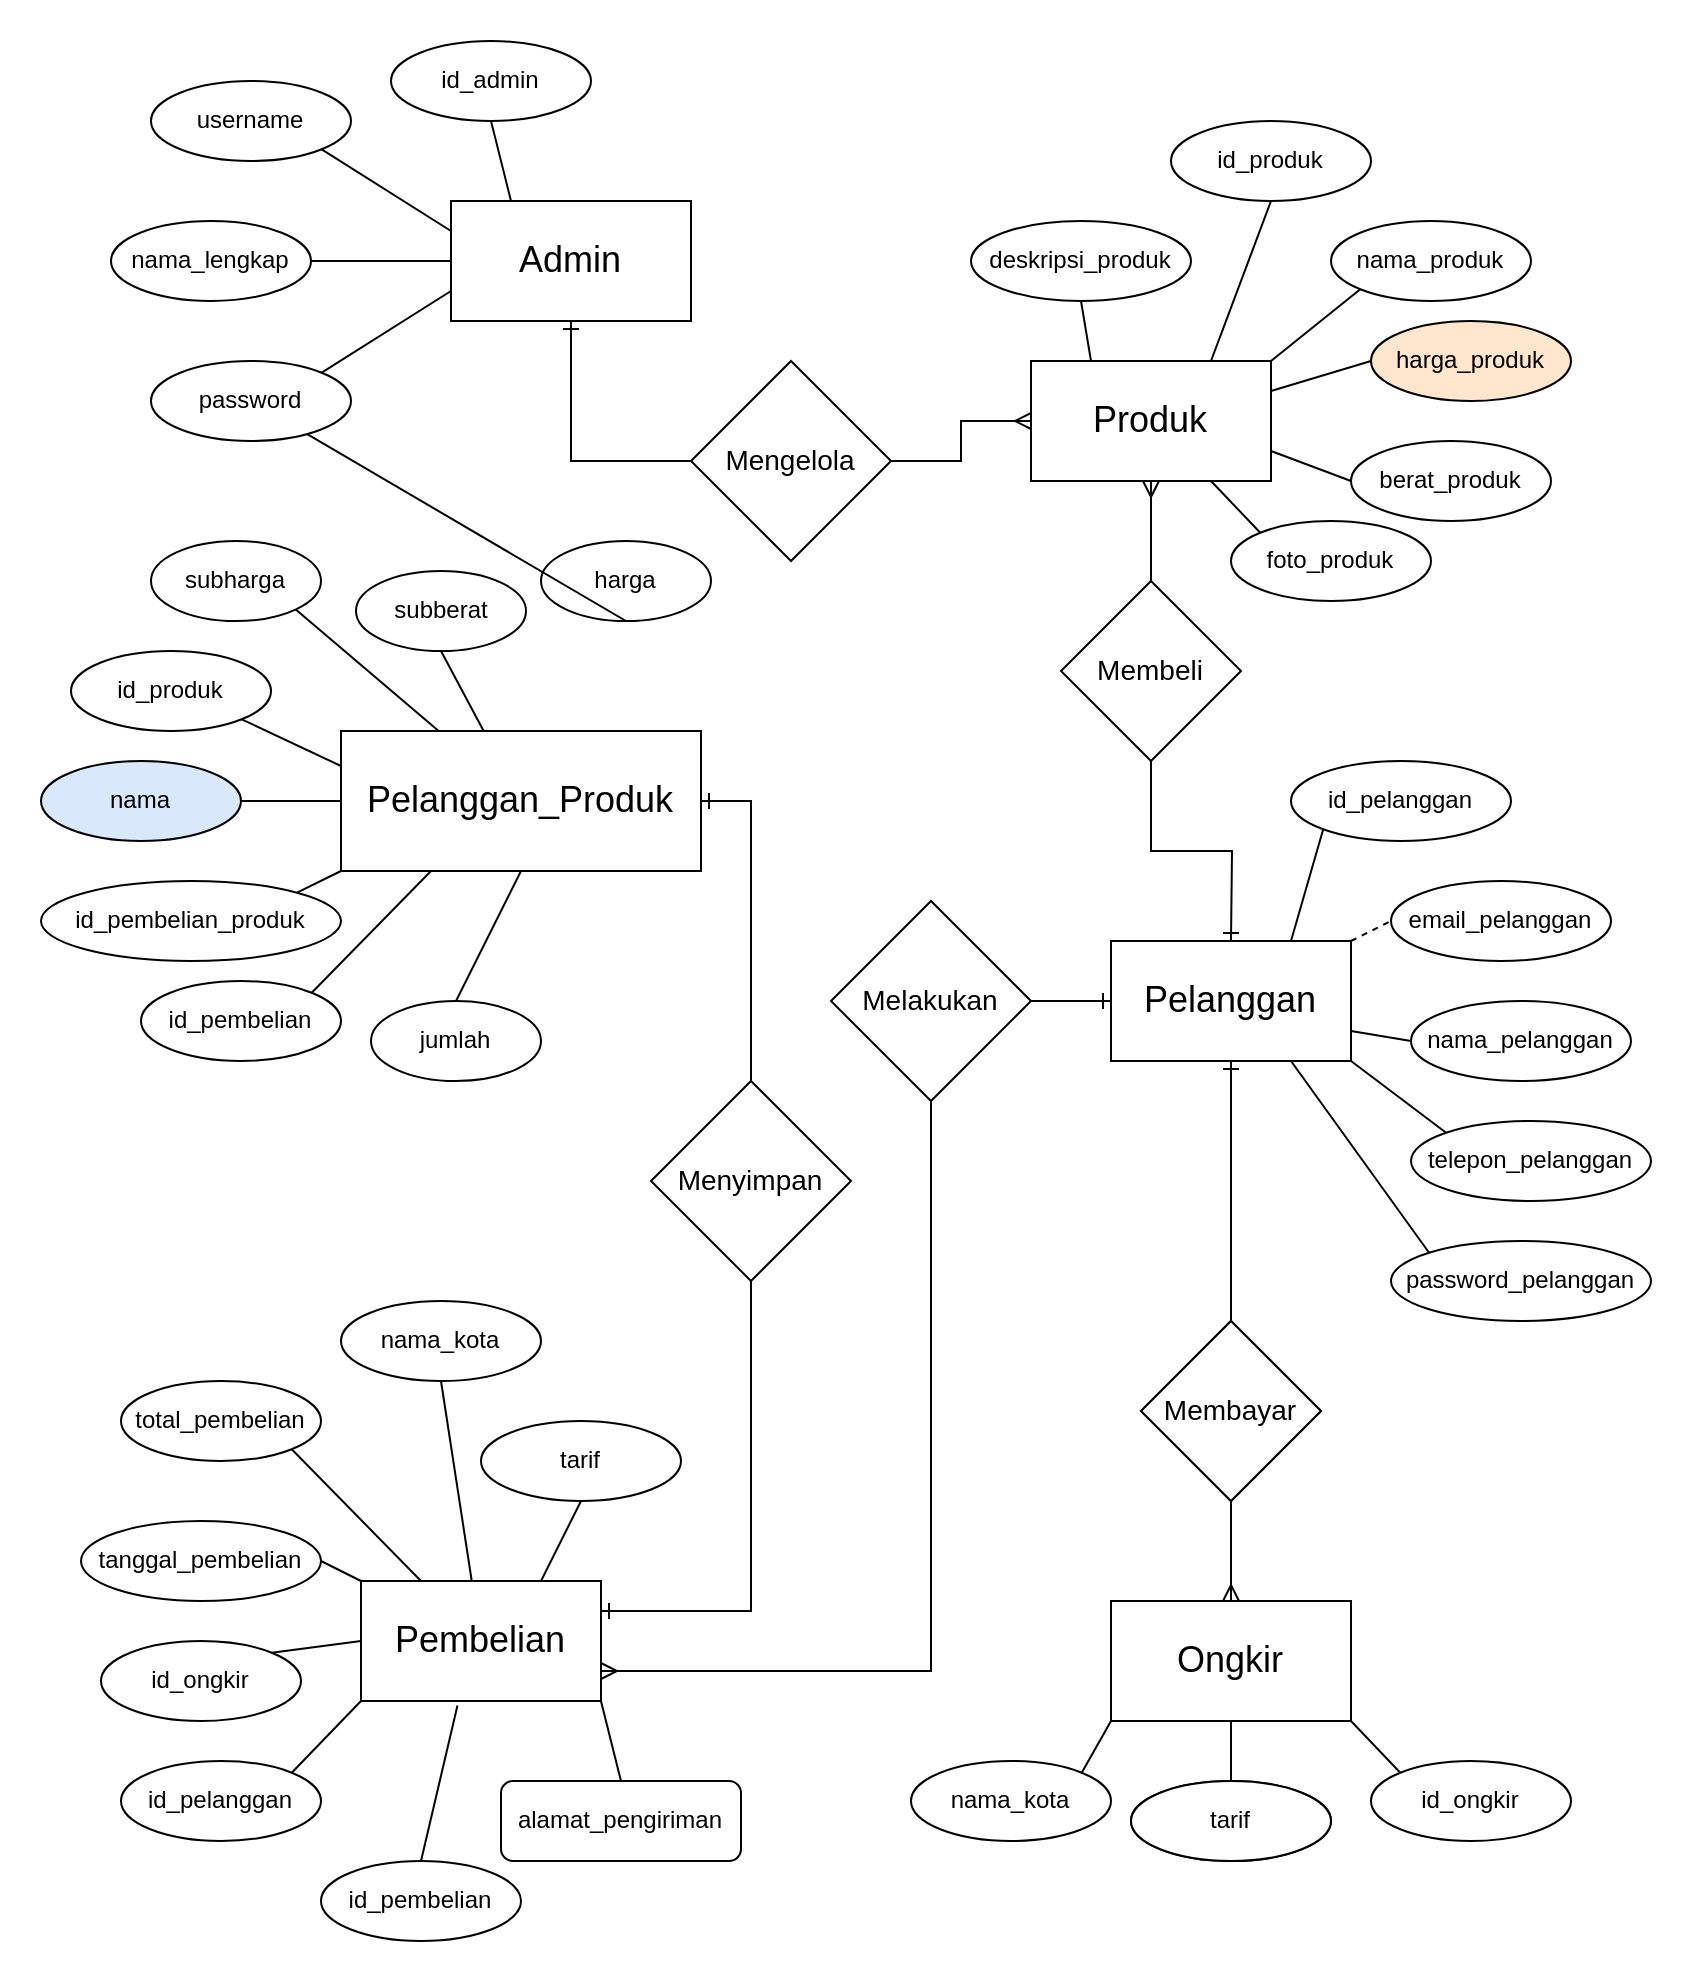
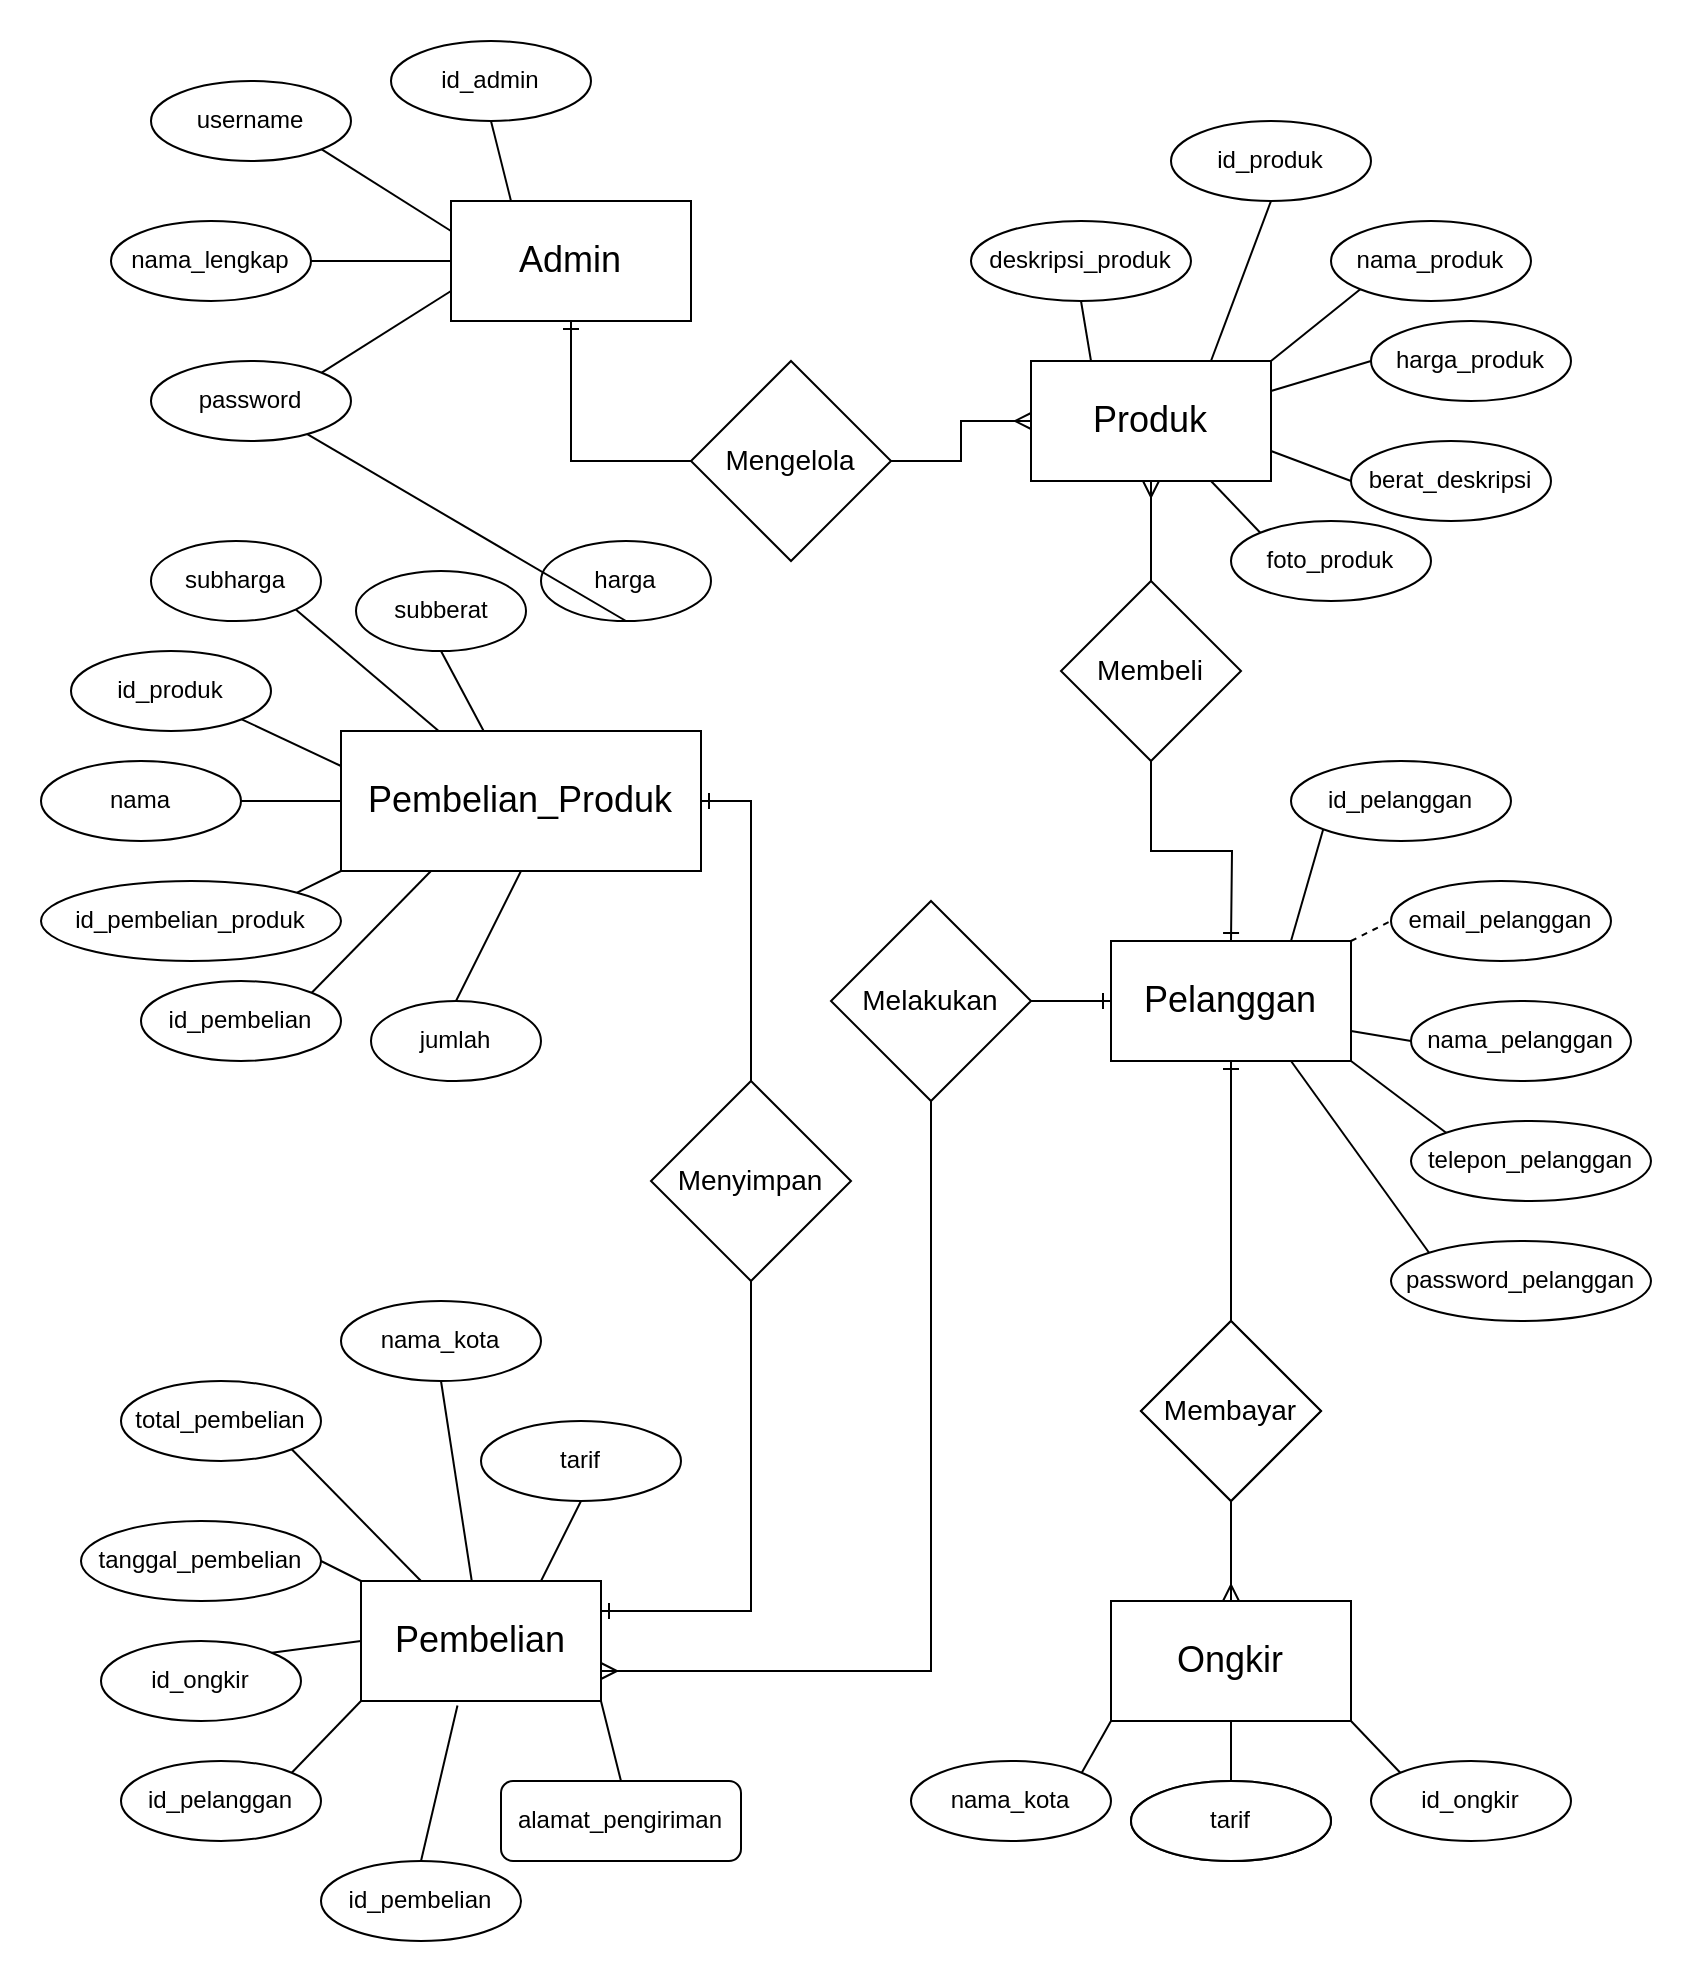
node "harga_produk": fillcolor #ffe6cc -> #ffffff
node "berat_produk": label "berat_produk" -> "berat_deskripsi"
node "nama": fillcolor #dae8fc -> #ffffff
node "Pelanggan_Produk": label "Pelanggan_Produk" -> "Pembelian_Produk"
